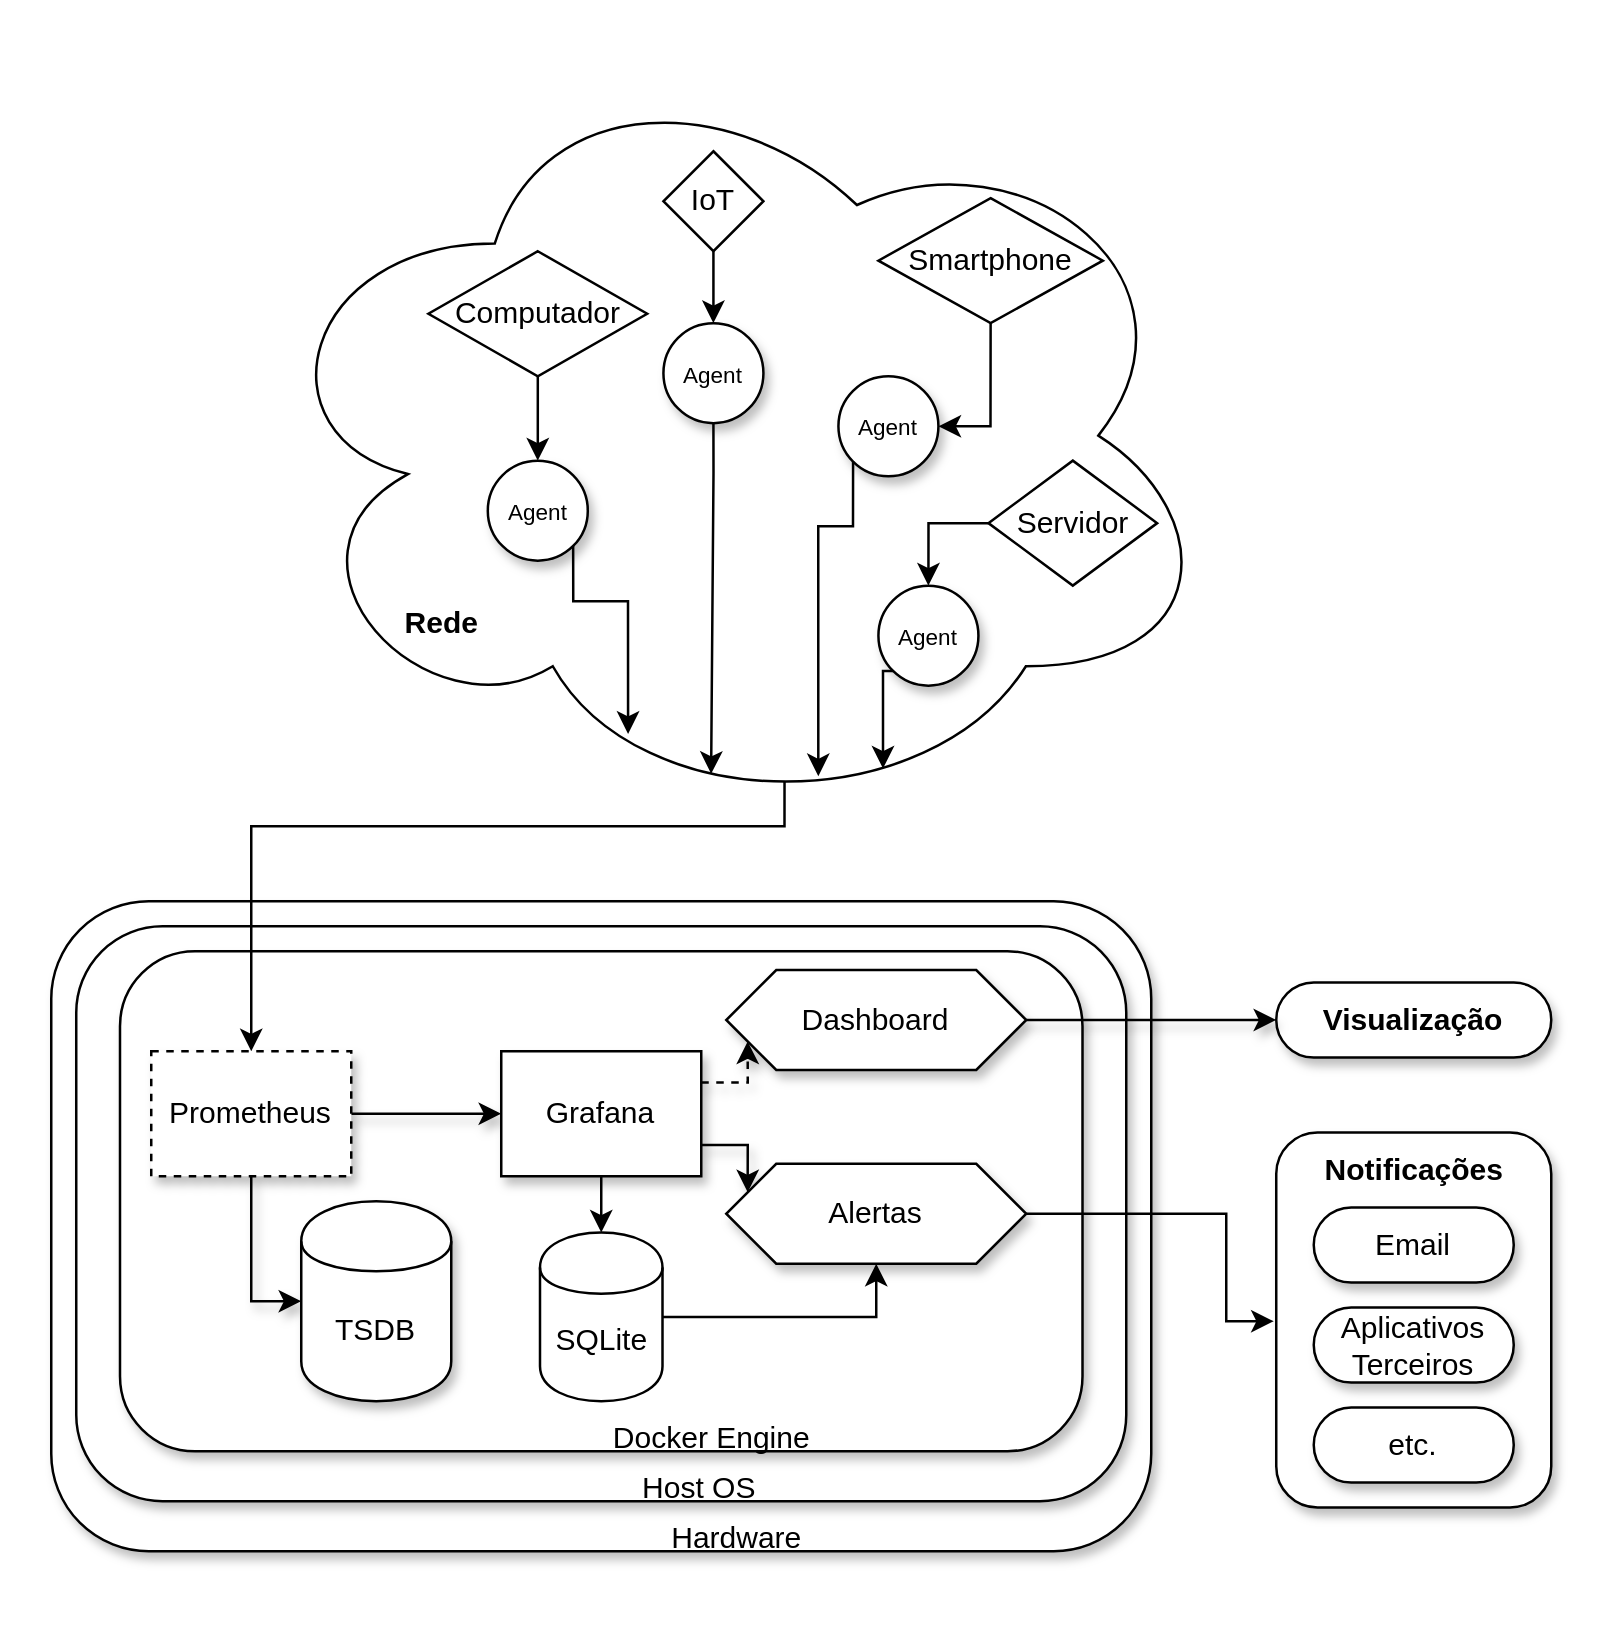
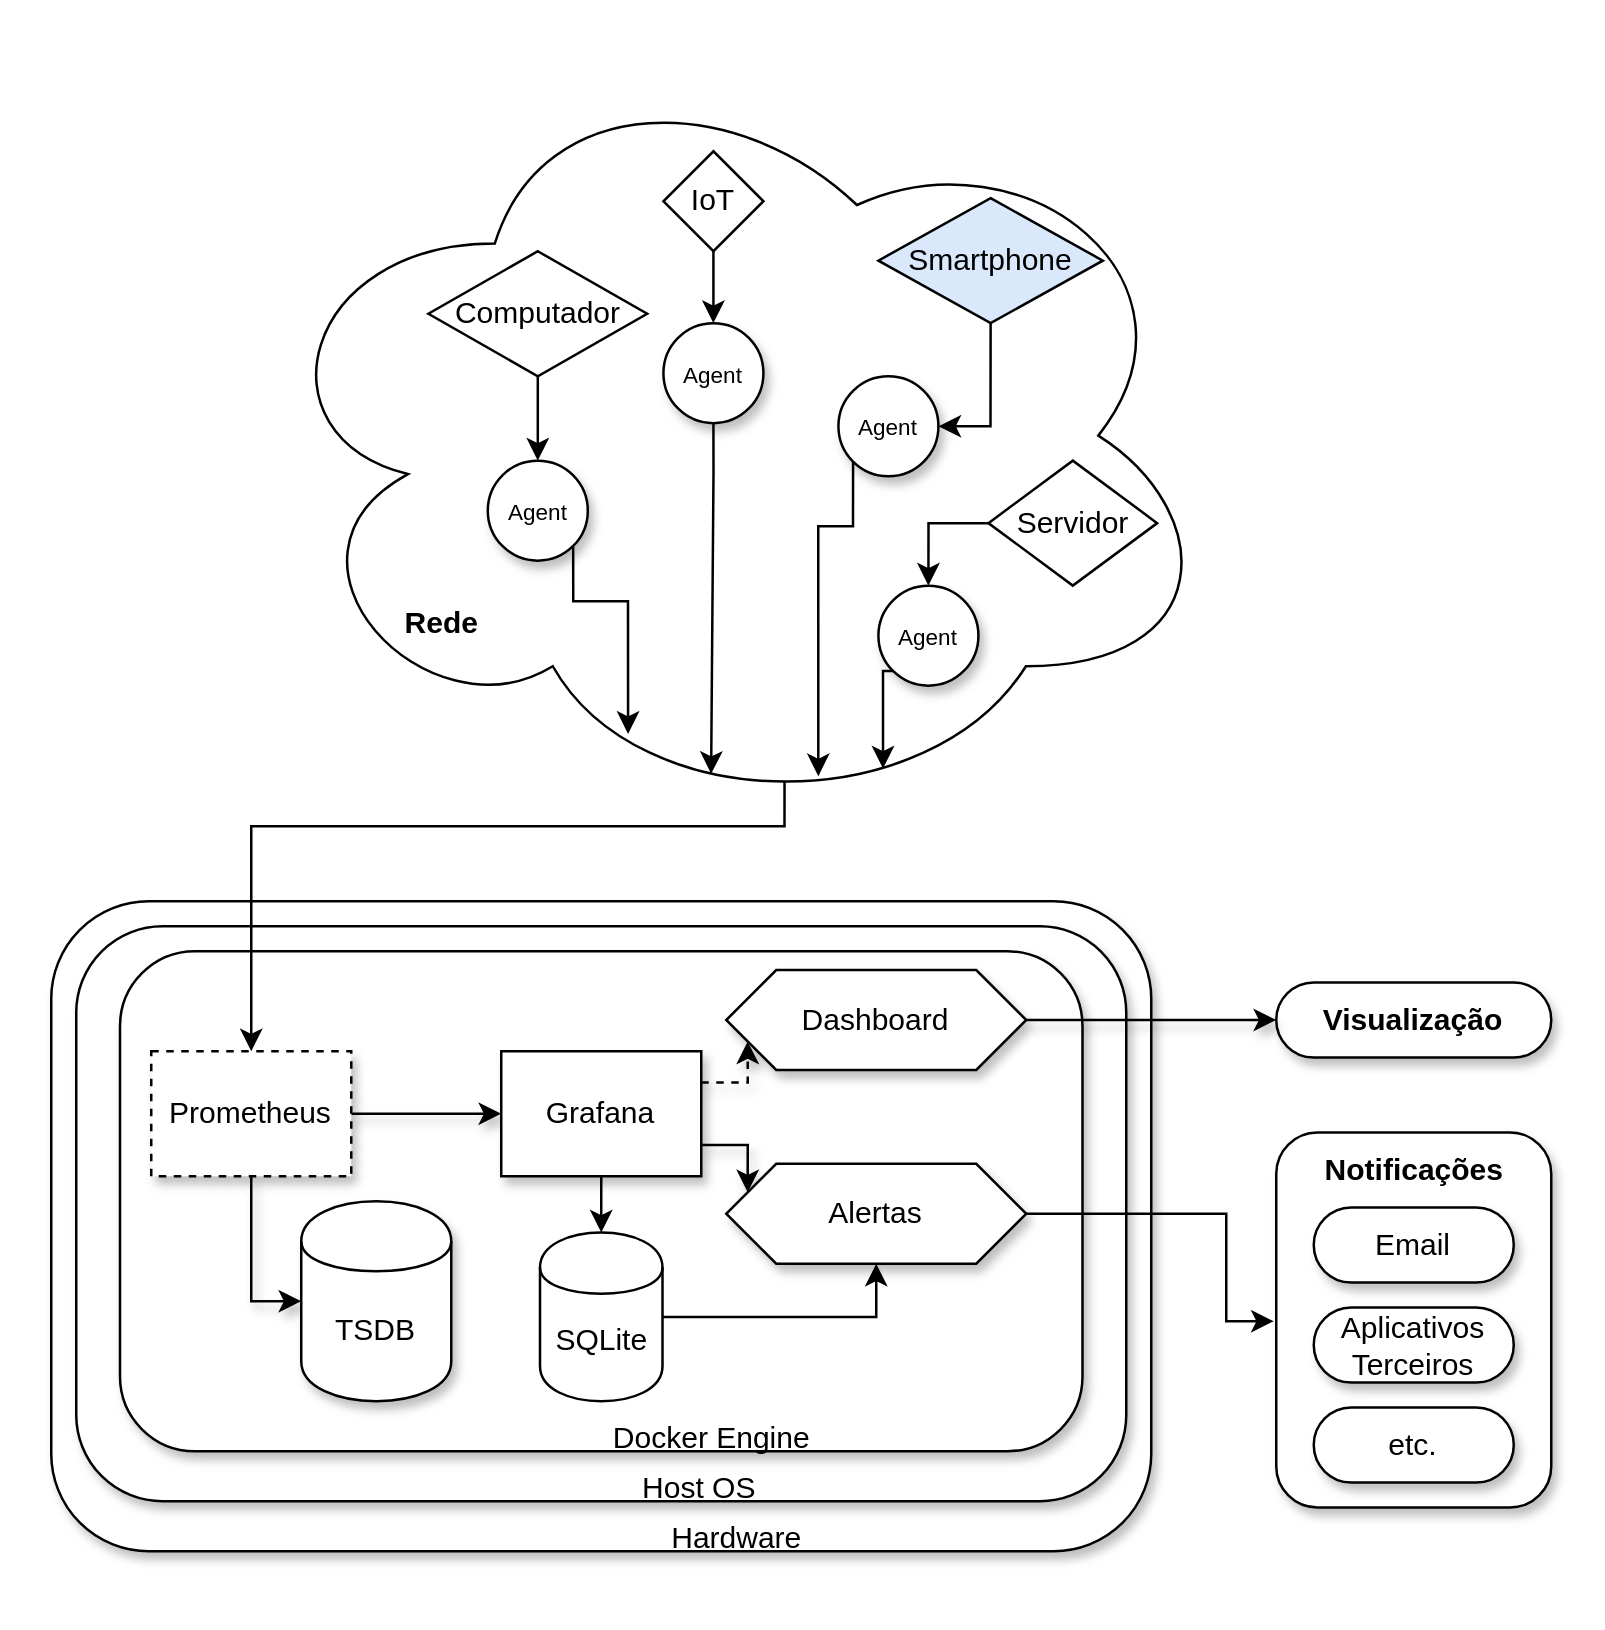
node "Smartphone": fillcolor #ffffff -> #dae8fc
